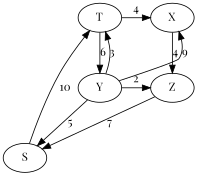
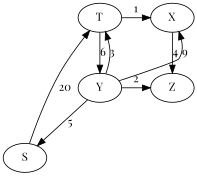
edge "T" -> "X": label "4" -> "1"
edge "S" -> "T": label "10" -> "20"
edge "Z" -> "S": removed, label "7"
